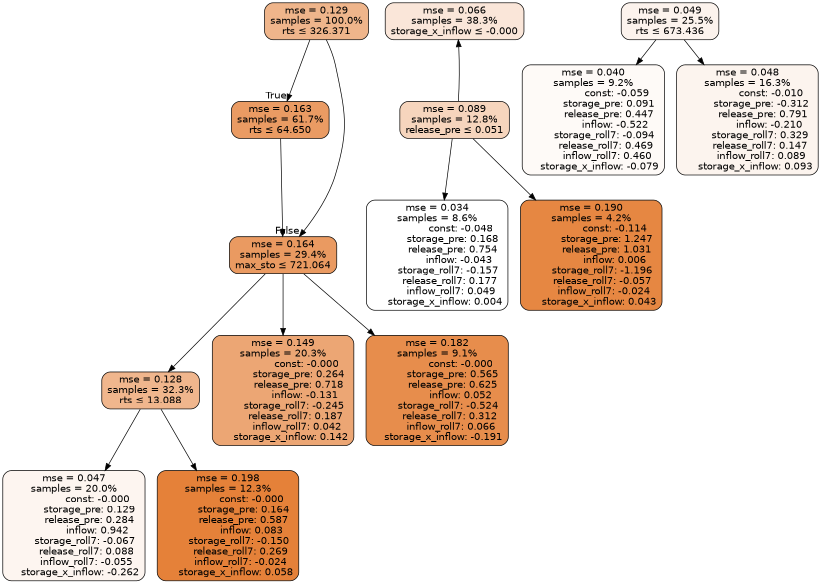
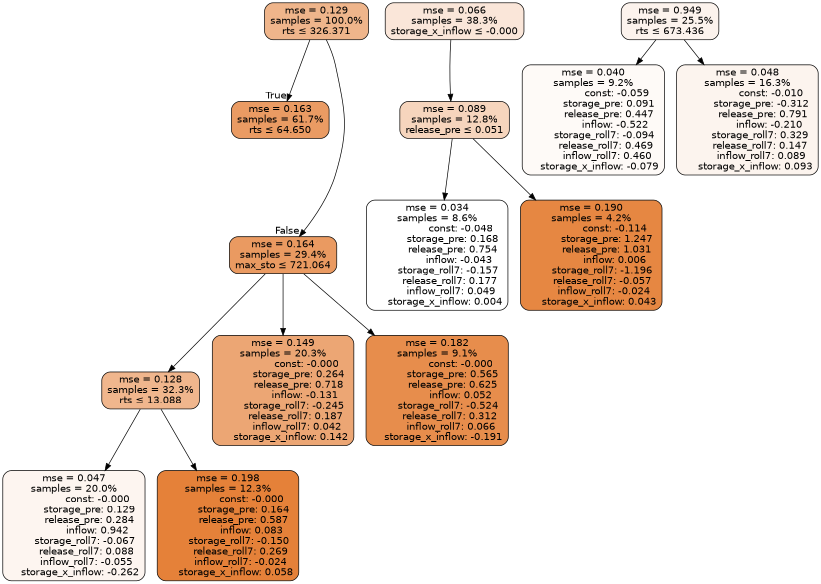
node "mse = 0.049 samples = 25.5% rts ≤ 673.436": label "mse = 0.049 samples = 25.5% rts ≤ 673.436" -> "mse = 0.949 samples = 25.5% rts ≤ 673.436"
edge "mse = 0.089 samples = 12.8% release_pre ≤ 0.051" -> "mse = 0.066 samples = 38.3% storage_x_inflow ≤ -0.000": reversed
edge "mse = 0.163 samples = 61.7% rts ≤ 64.650" -> "mse = 0.164 samples = 29.4% max_sto ≤ 721.064": removed
